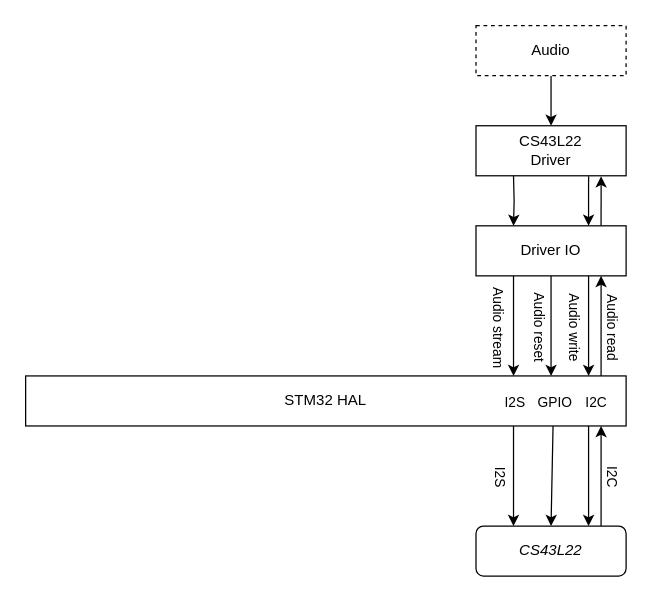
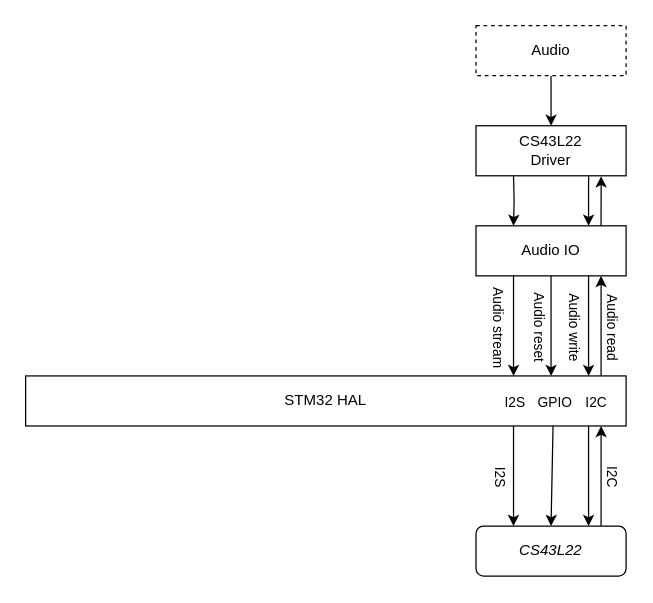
node "Driver IO": label "Driver IO" -> "Audio IO"
